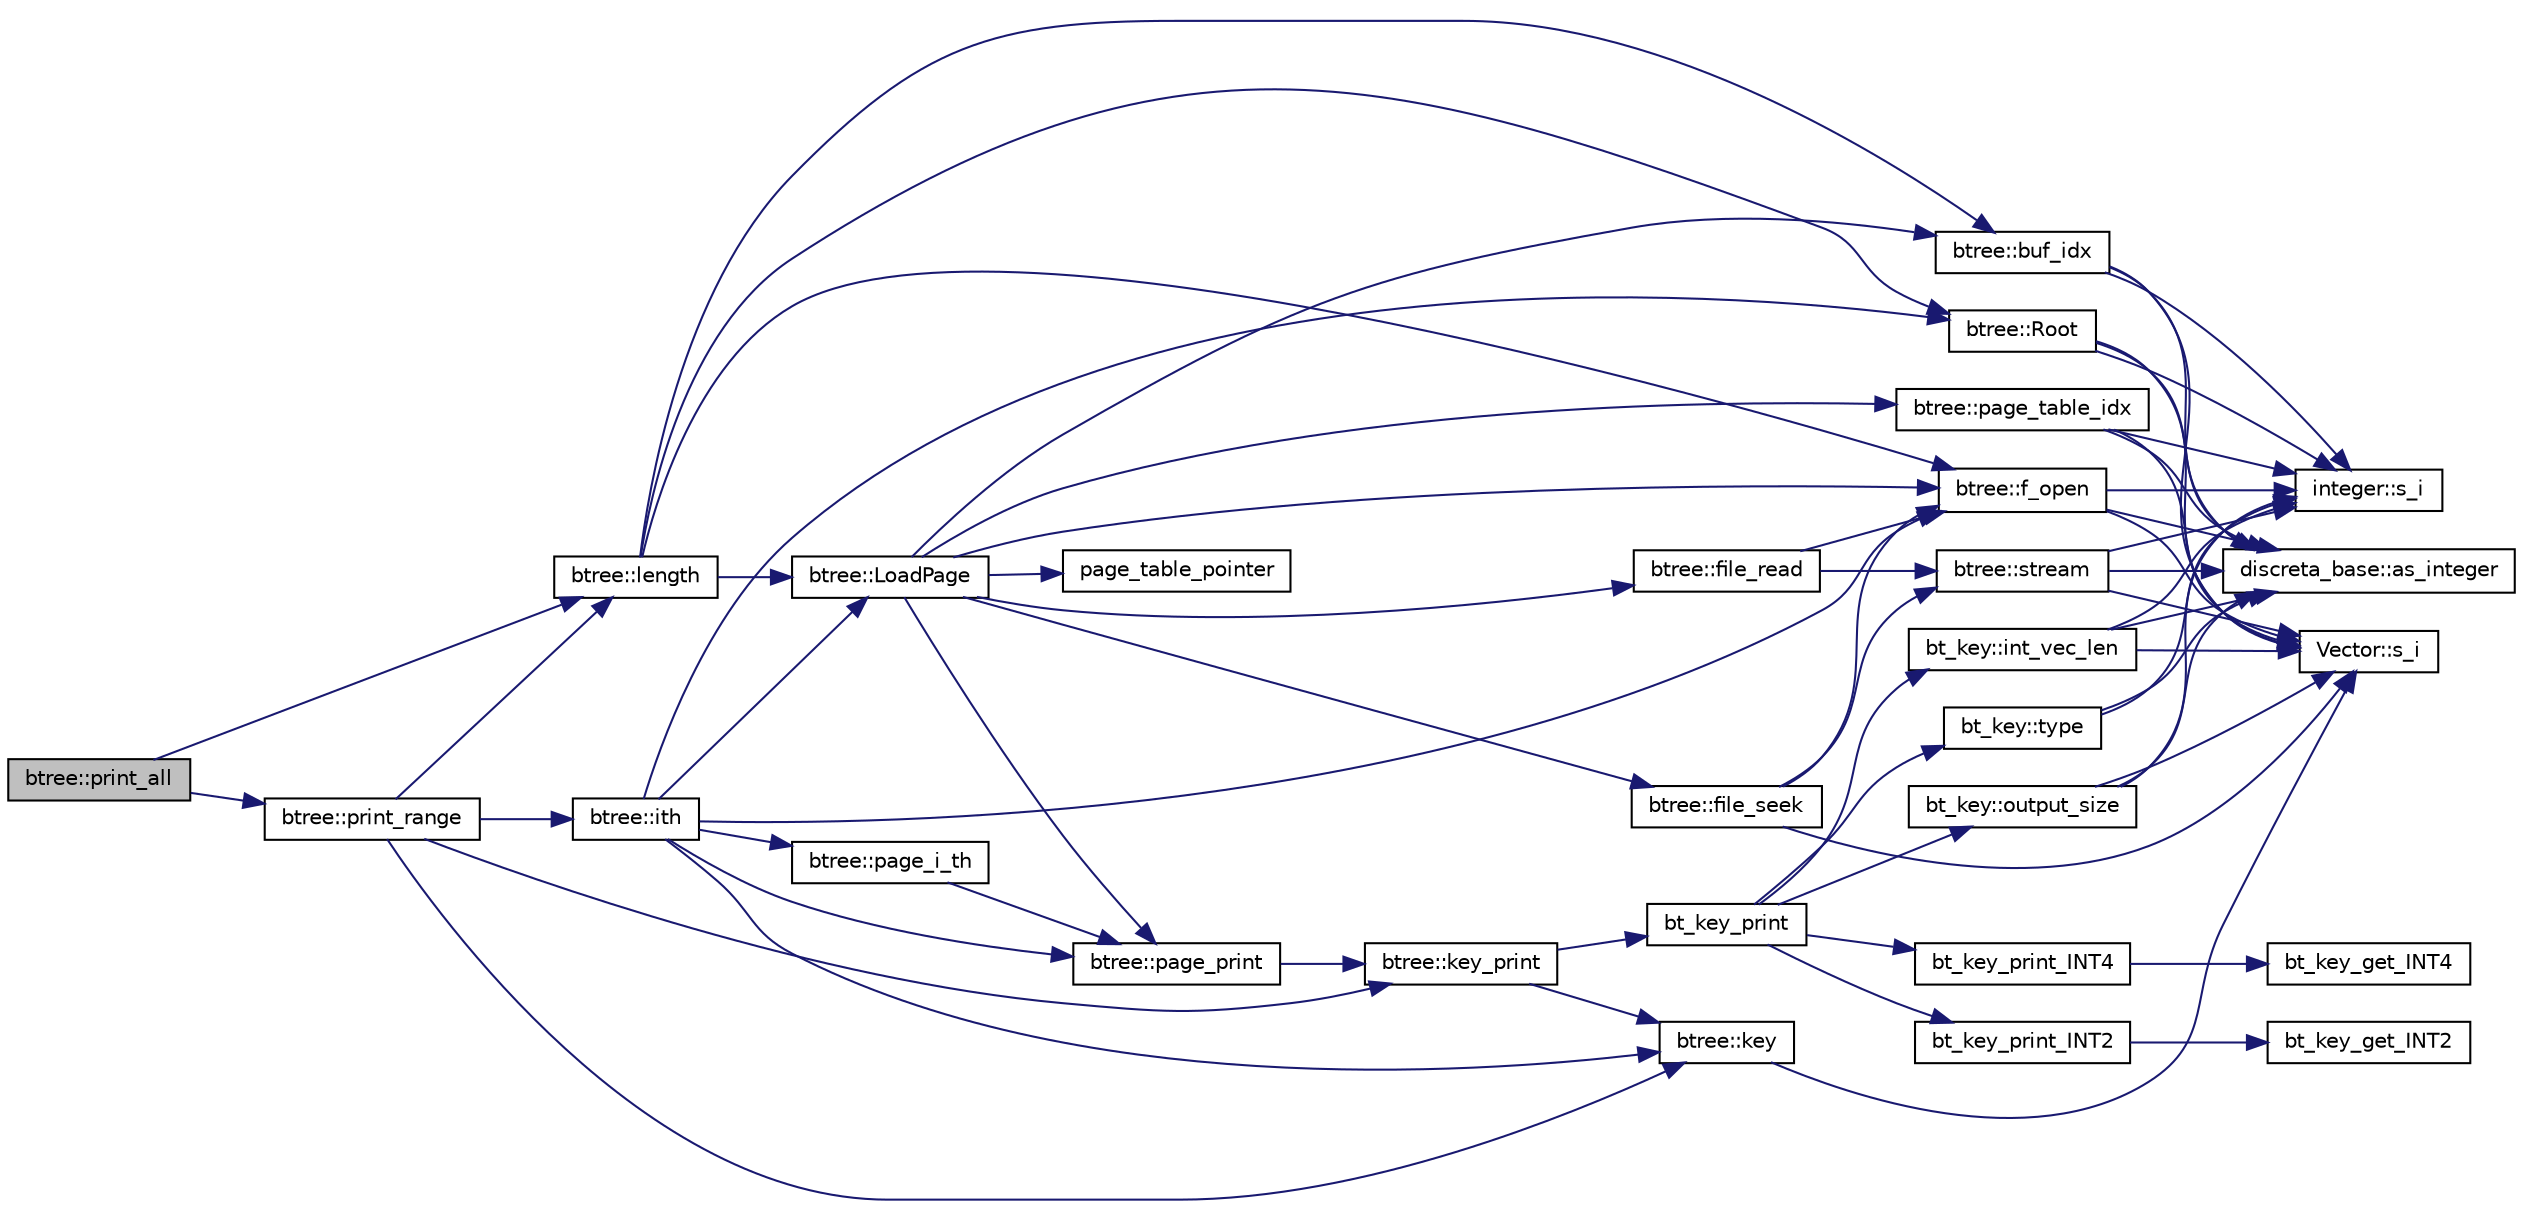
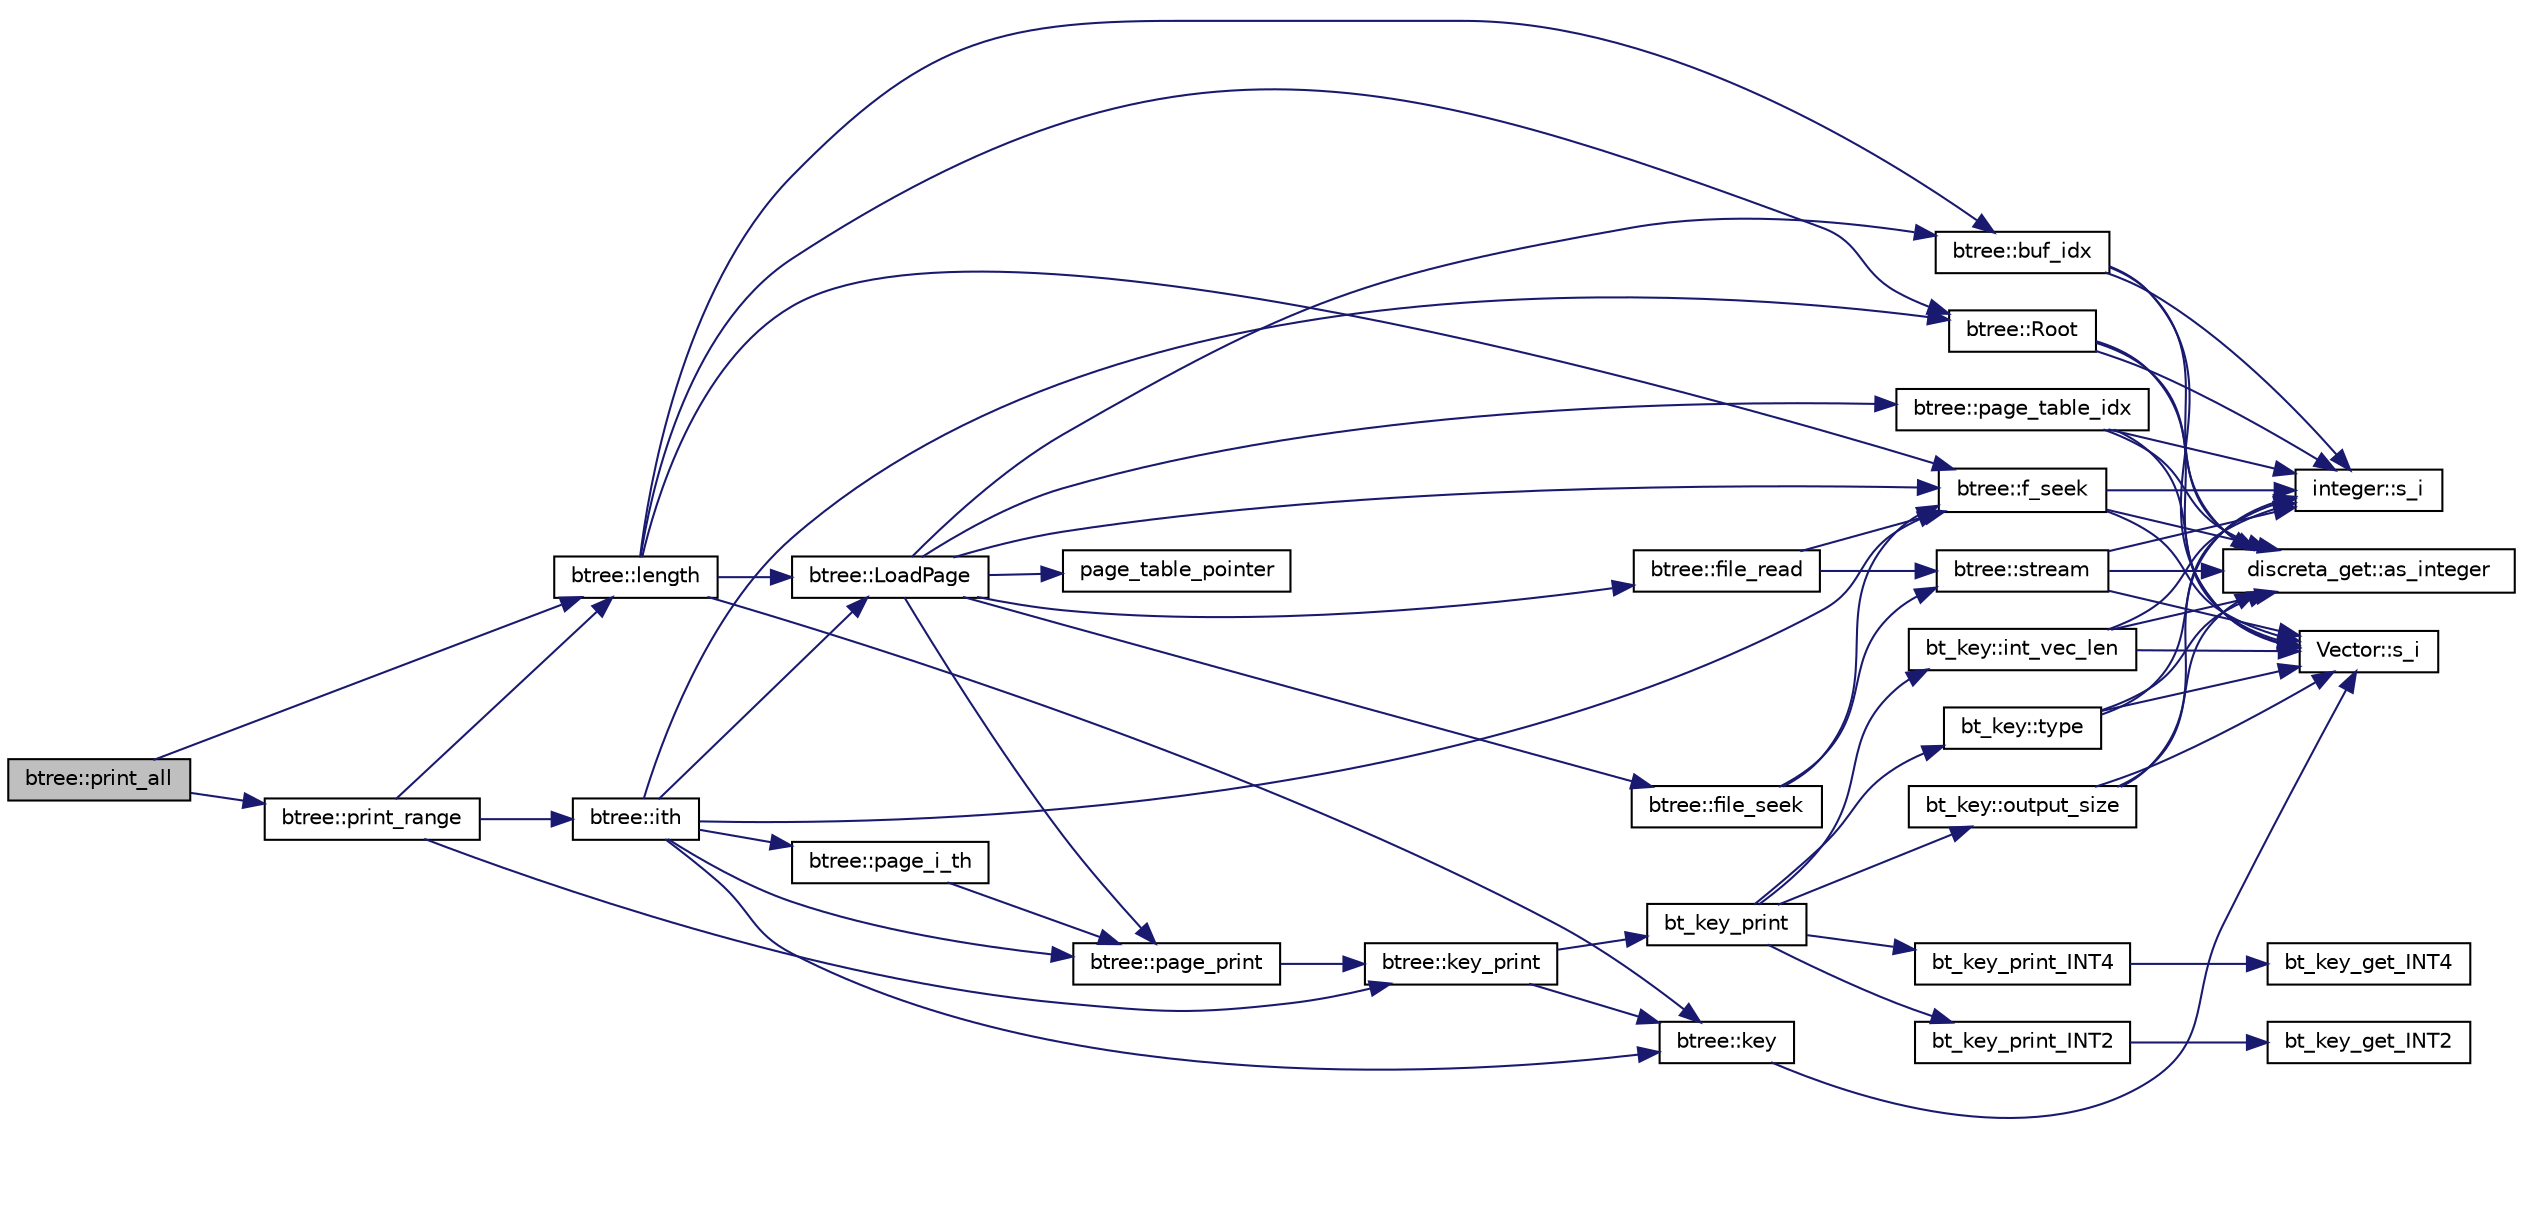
node "btree::f_open": label "btree::f_open" -> "btree::f_seek"
node "discreta_base::as_integer": label "discreta_base::as_integer" -> "discreta_get::as_integer"
edge "btree::file_seek" -> "Vector::s_i": now "bt_key::type" -> "Vector::s_i"
edge "btree::print_range" -> "btree::key": now "btree::length" -> "btree::key"
